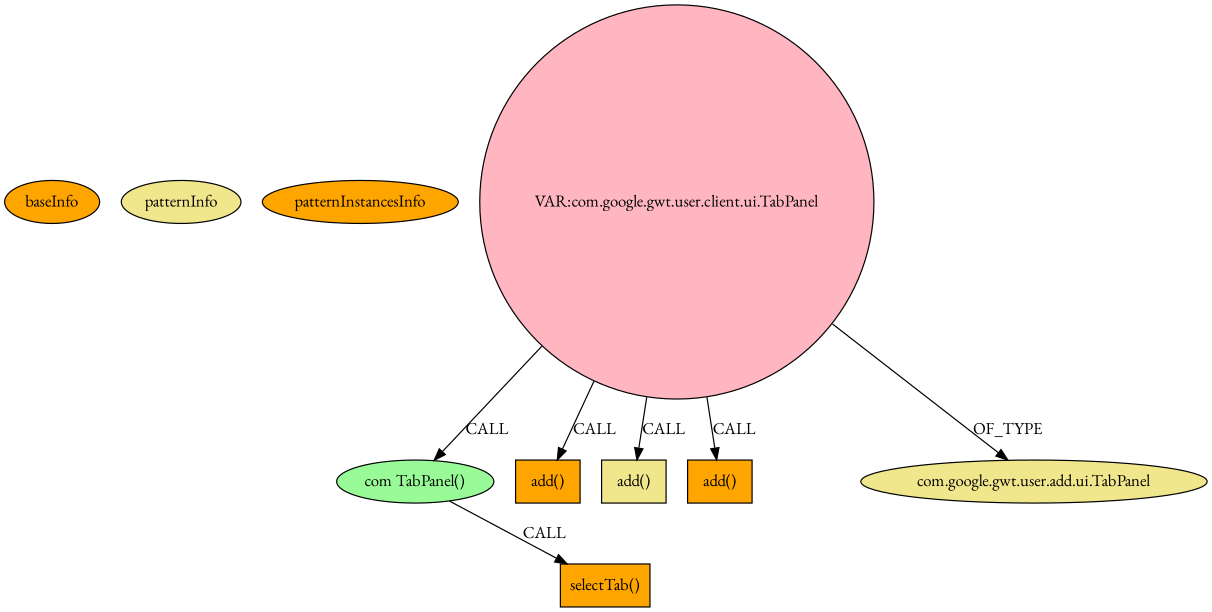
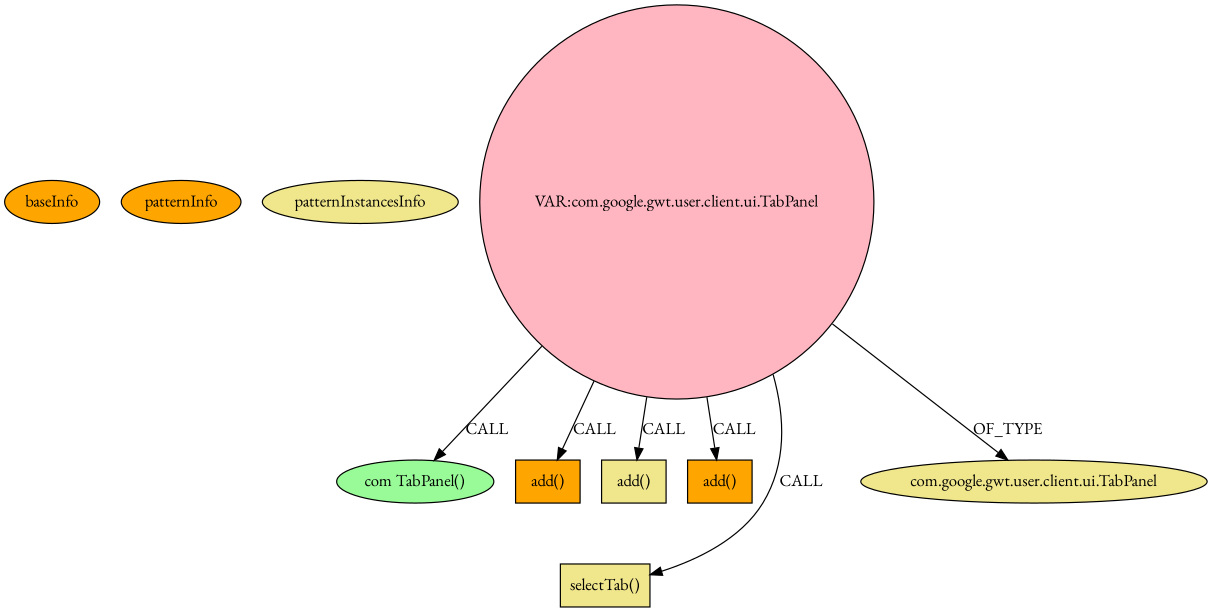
node "patternInfo": fillcolor khaki -> orange
node "patternInstancesInfo": fillcolor orange -> khaki
node "com.google.gwt.user.add.ui.TabPanel": label "com.google.gwt.user.add.ui.TabPanel" -> "com.google.gwt.user.client.ui.TabPanel"
edge "com TabPanel()" -> "selectTab()": now "VAR:com.google.gwt.user.client.ui.TabPanel" -> "selectTab()"
node "selectTab()": fillcolor orange -> khaki
